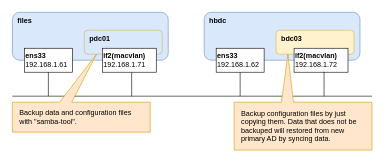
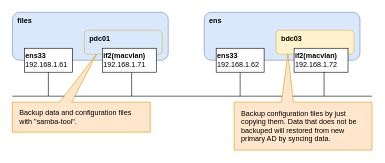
node "hbdc": label "hbdc" -> "ens"
